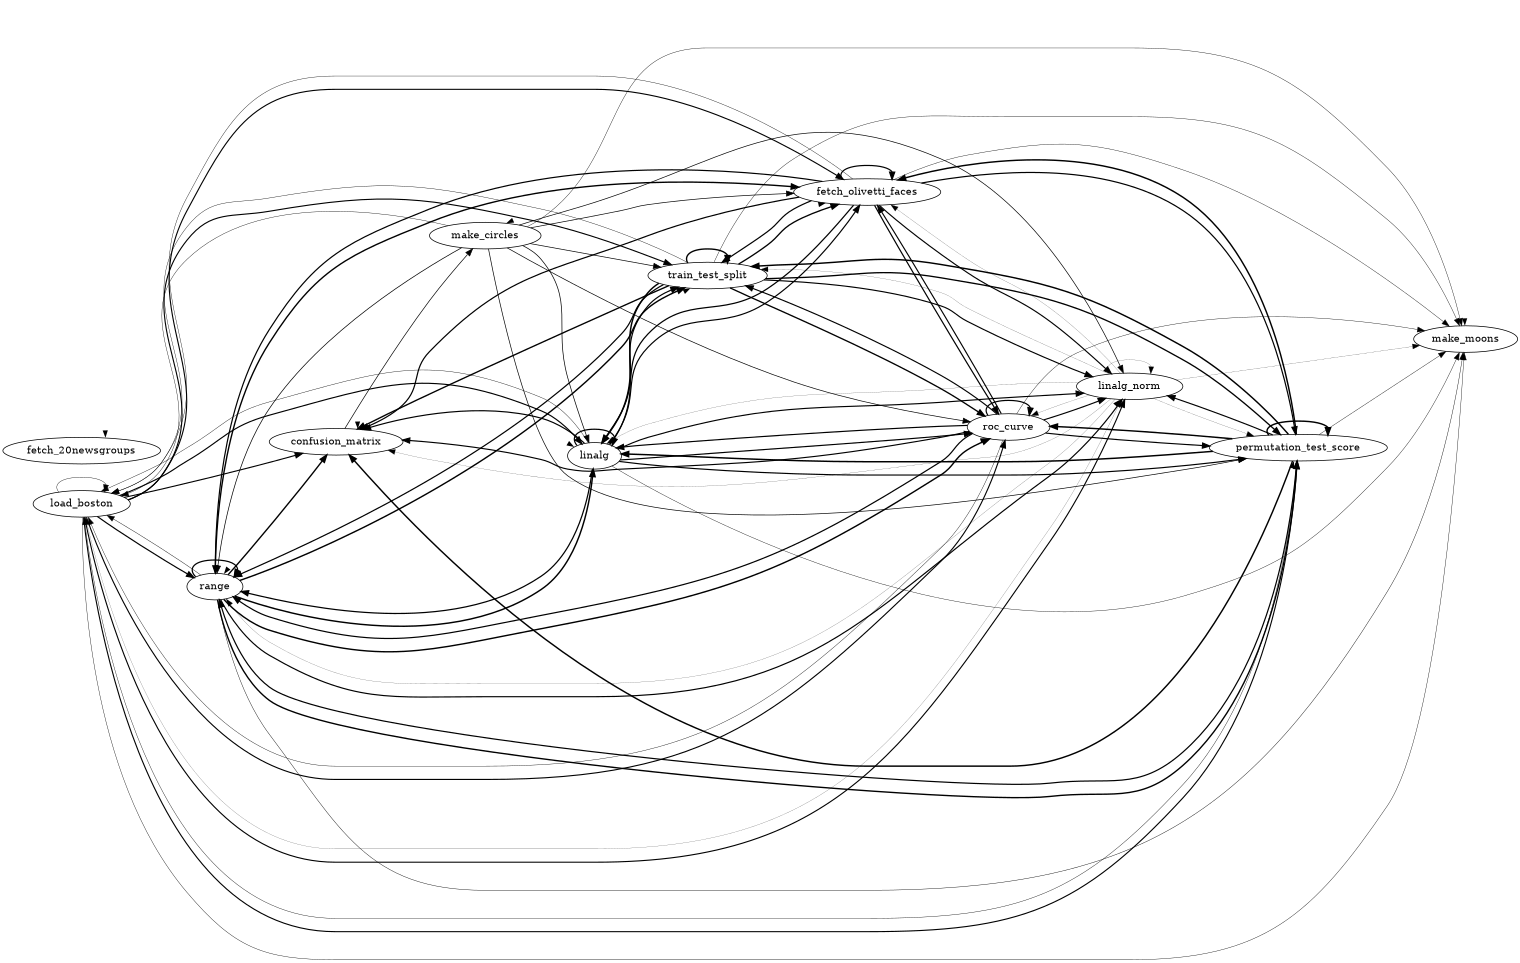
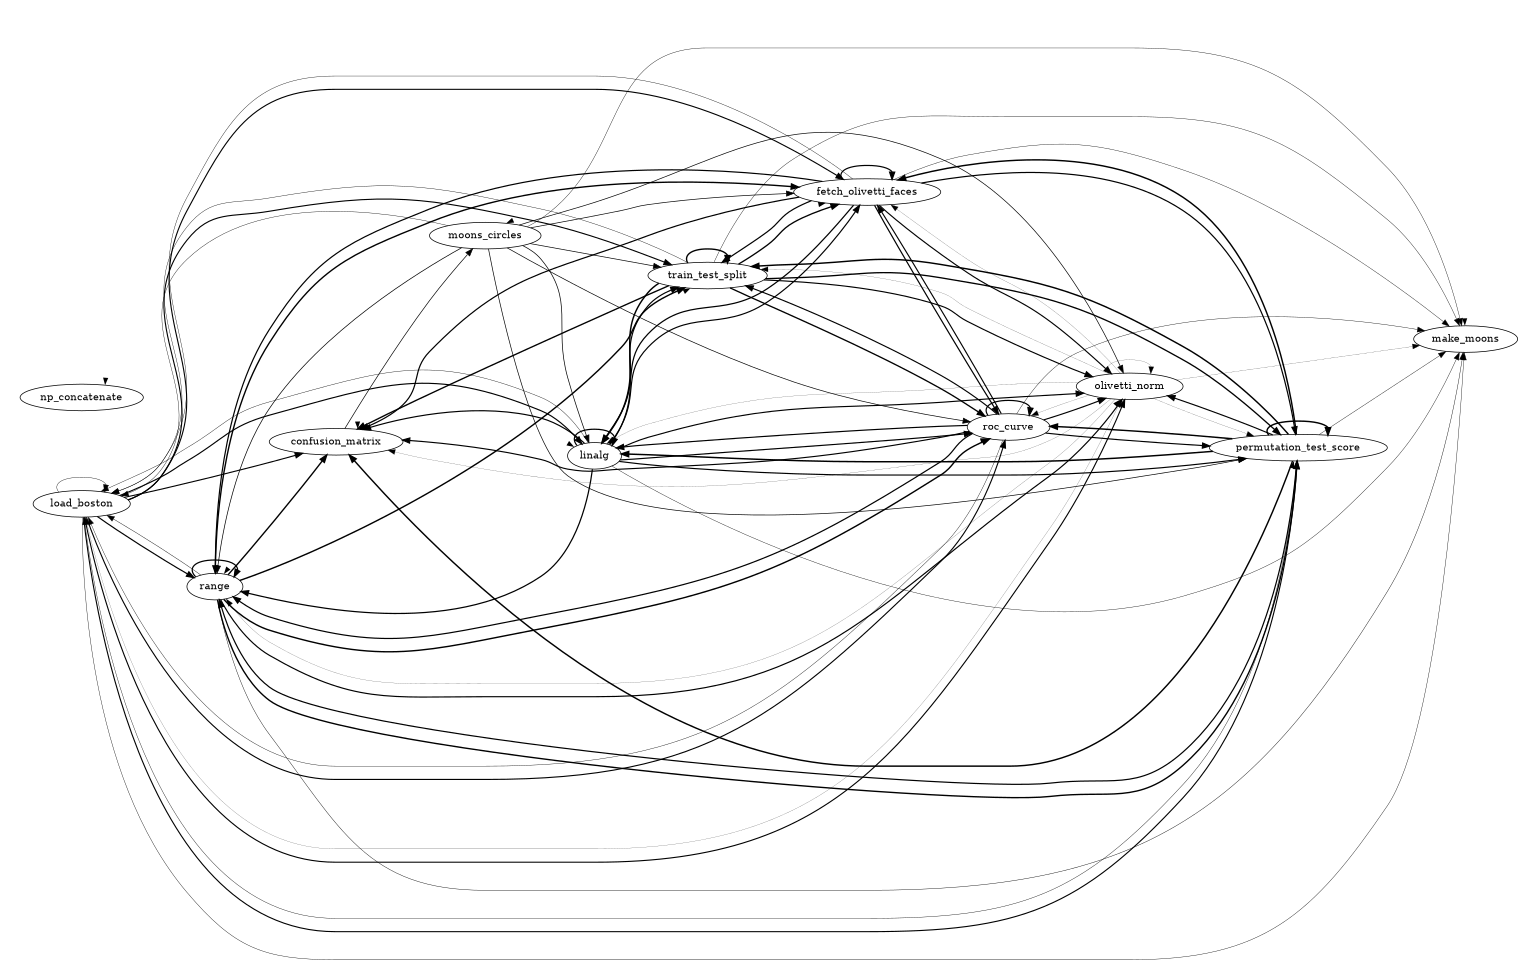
node "make_circles": label "make_circles" -> "moons_circles"
node "linalg_norm": label "linalg_norm" -> "olivetti_norm"
node "np_concatenate": added
node "fetch_20newsgroups": removed
edge "train_test_split" -> "range": removed
edge "range" -> "linalg": removed
